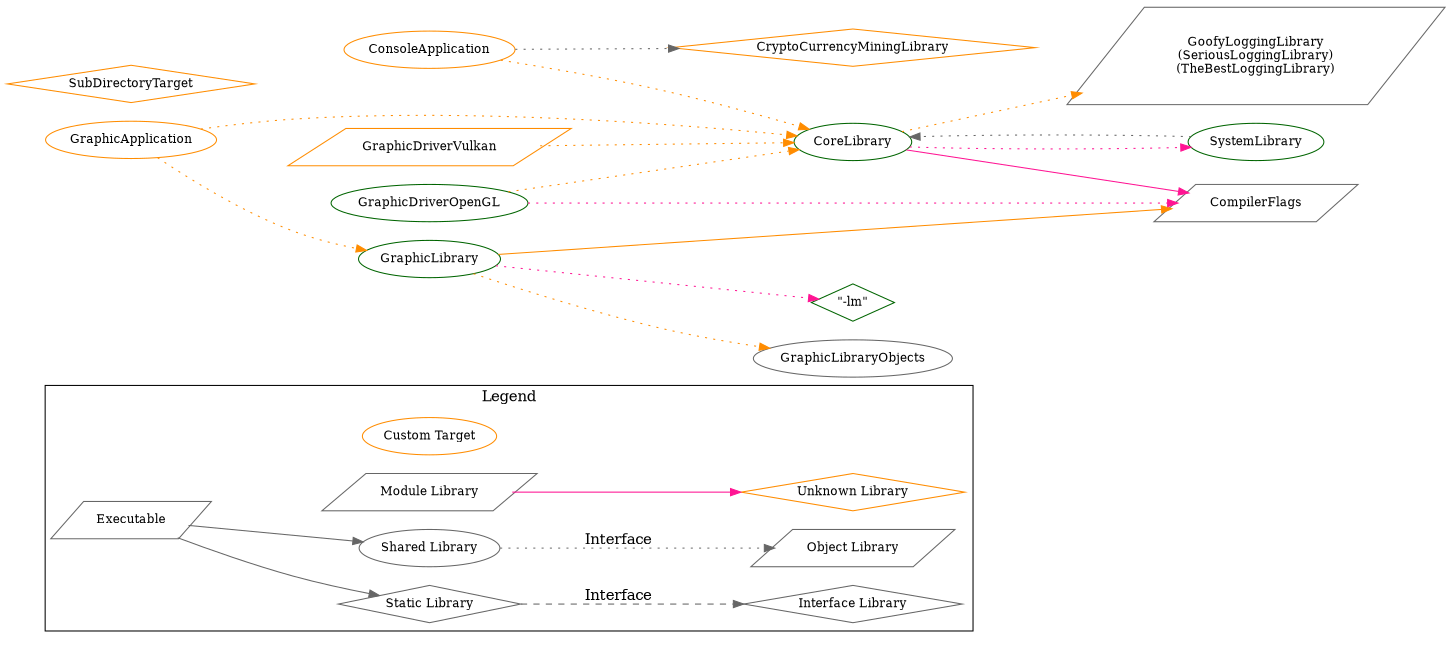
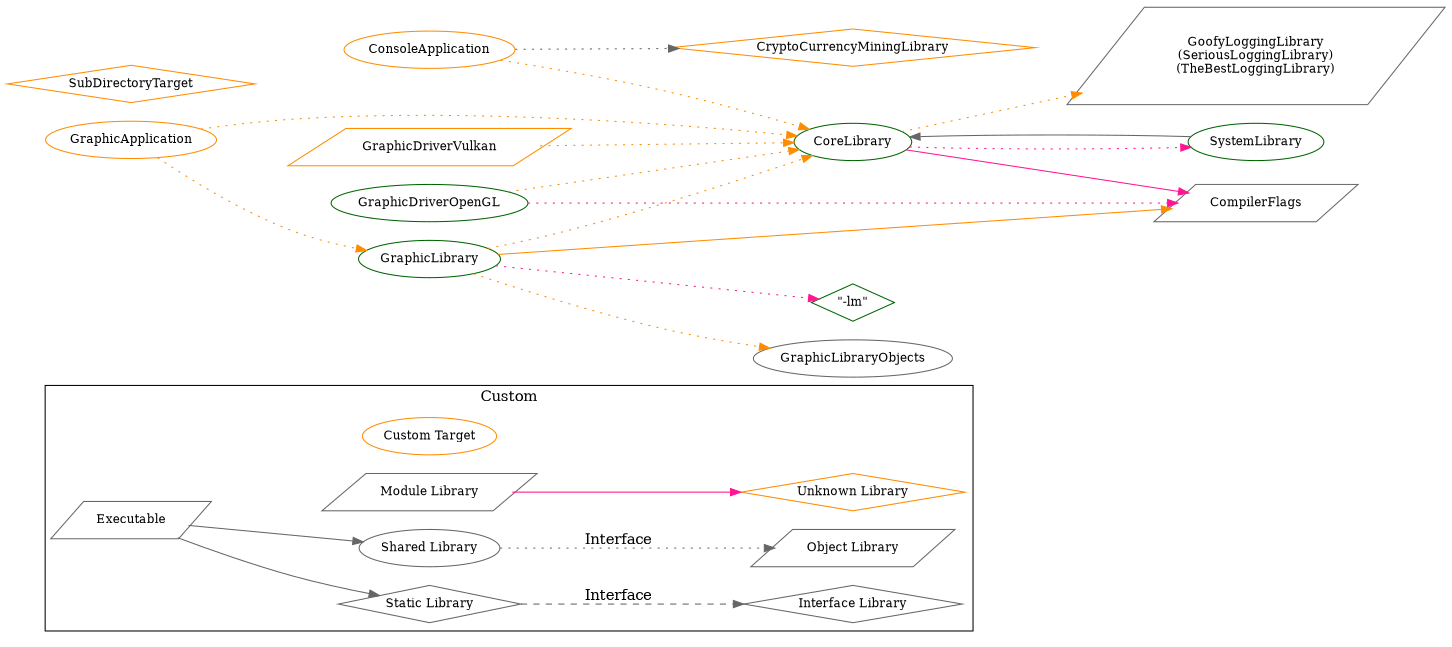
edge "SystemLibrary" -> "CoreLibrary": style dotted -> solid
edge "GraphicLibrary" -> "CoreLibrary": added
cluster "Legend": label "Legend" -> "Custom"
